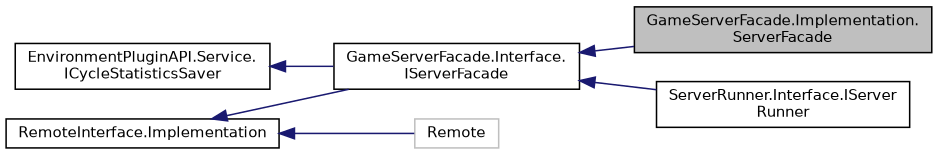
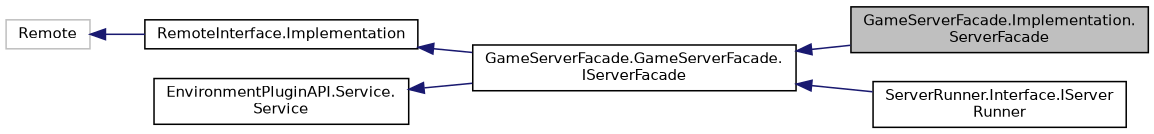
node "EnvironmentPluginAPI.Service. ICycleStatisticsSaver": label "EnvironmentPluginAPI.Service. ICycleStatisticsSaver" -> "EnvironmentPluginAPI.Service. Service"
node "GameServerFacade.Interface. IServerFacade": label "GameServerFacade.Interface. IServerFacade" -> "GameServerFacade.GameServerFacade. IServerFacade"
edge "Remote" -> "RemoteInterface.Implementation": reversed
